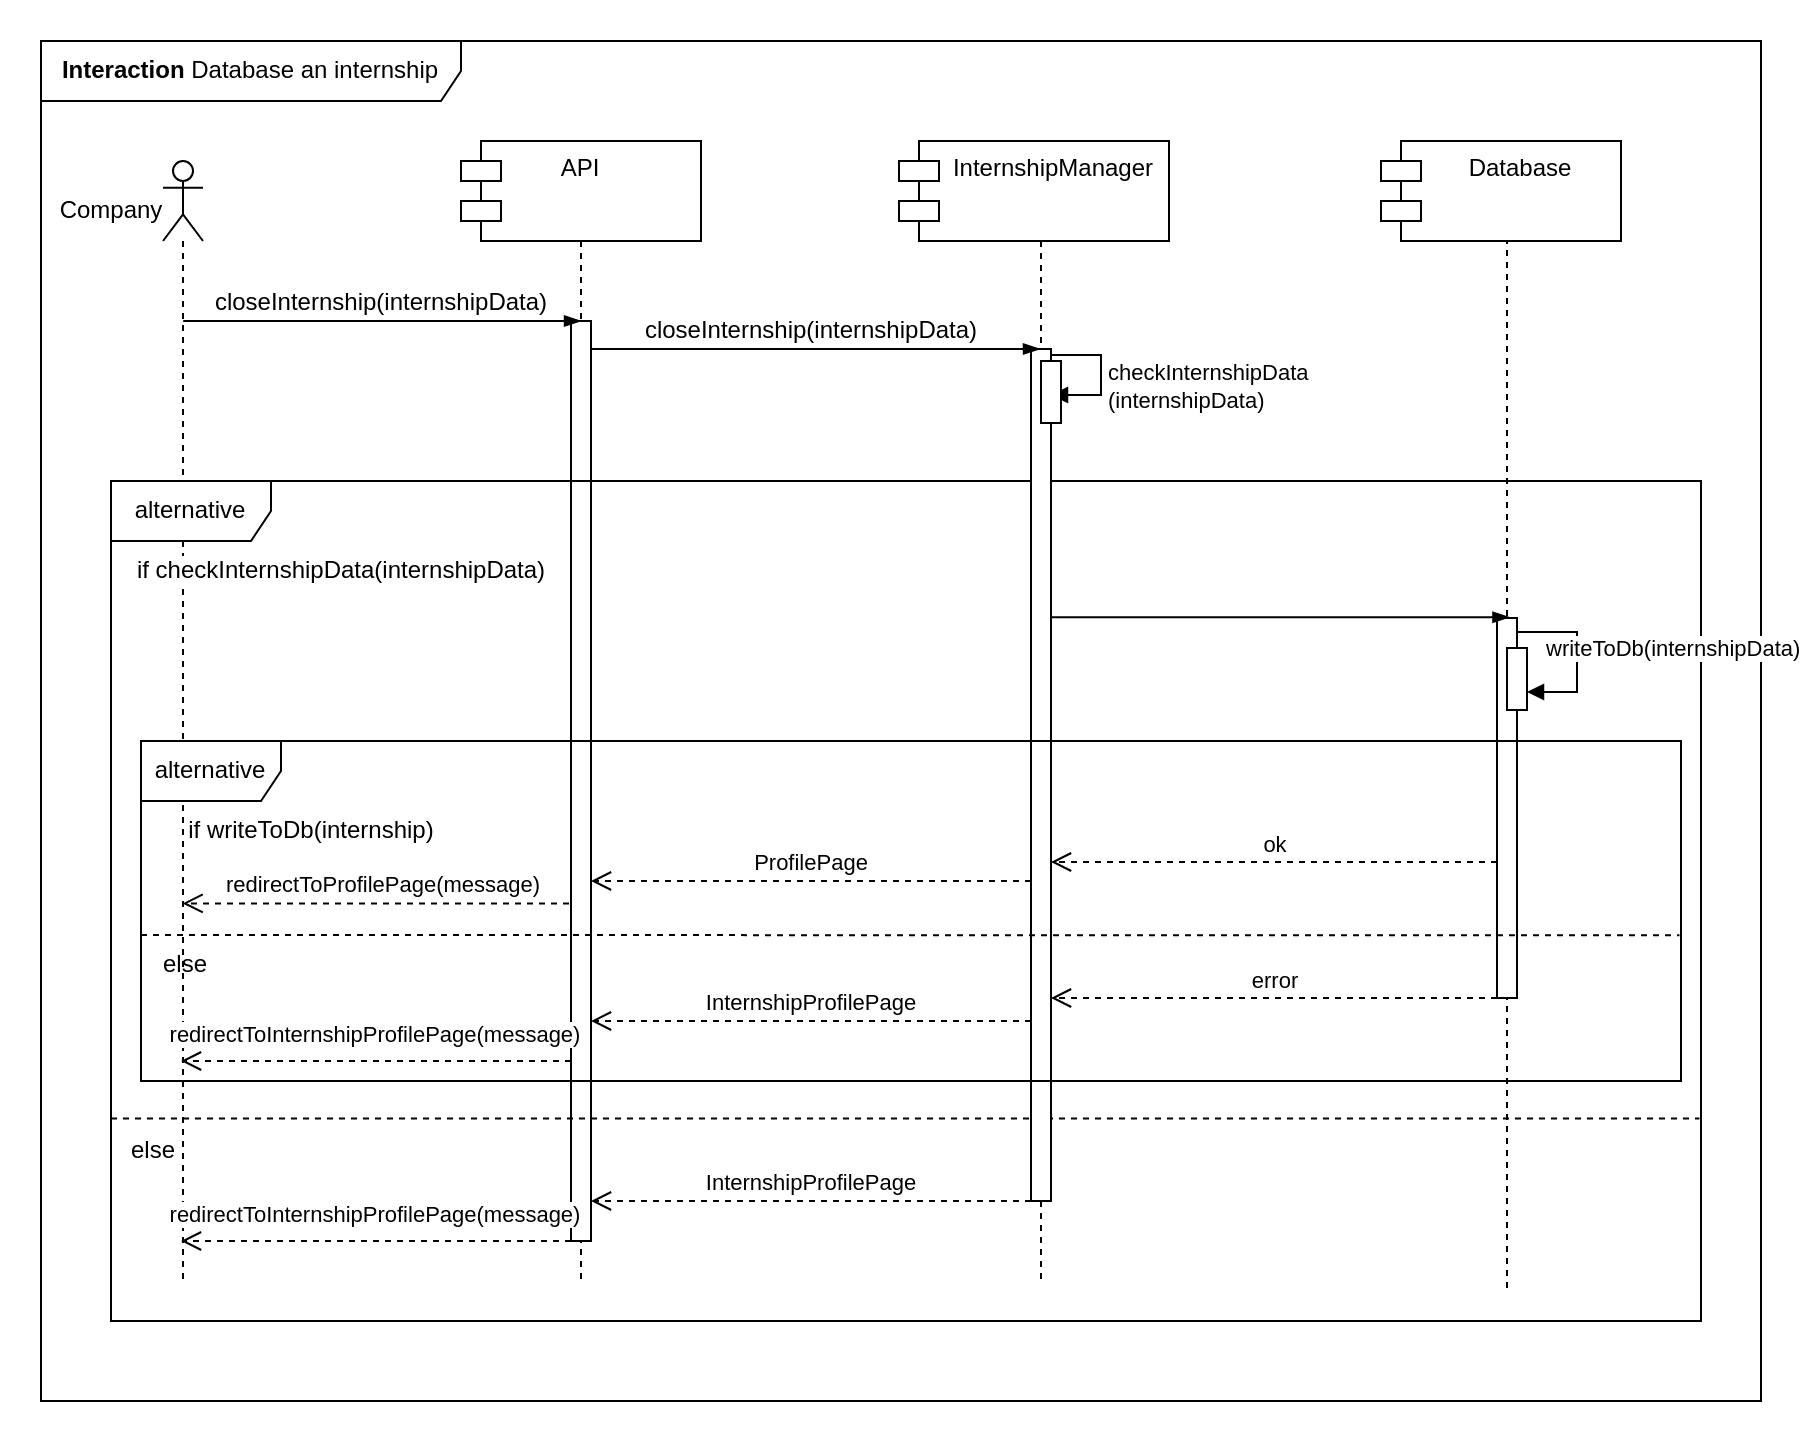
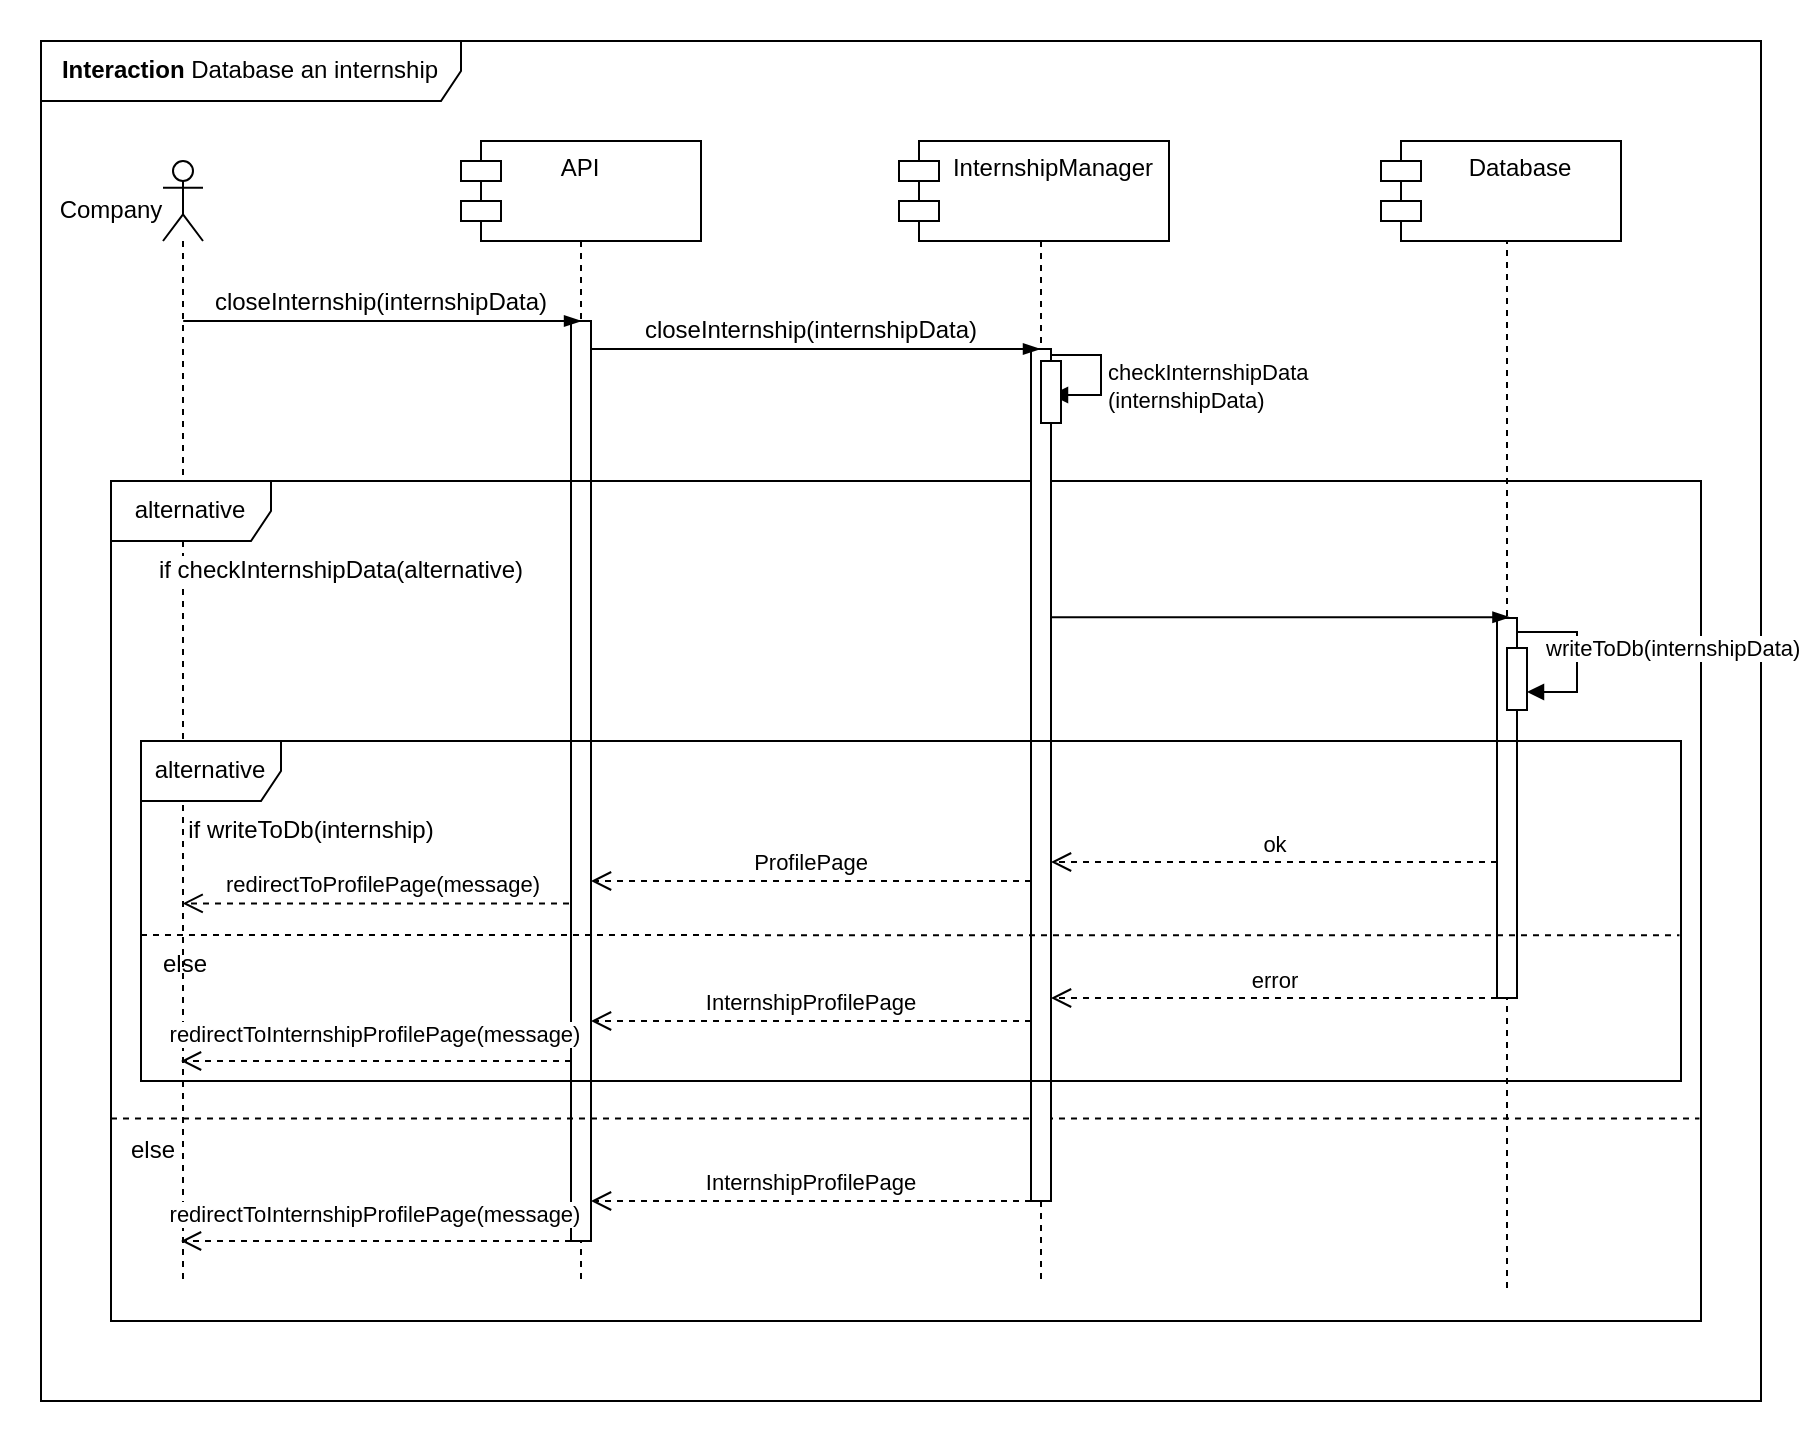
node "if checkInternshipData(internshipData)": label "if checkInternshipData(internshipData)" -> "if checkInternshipData(alternative)"
